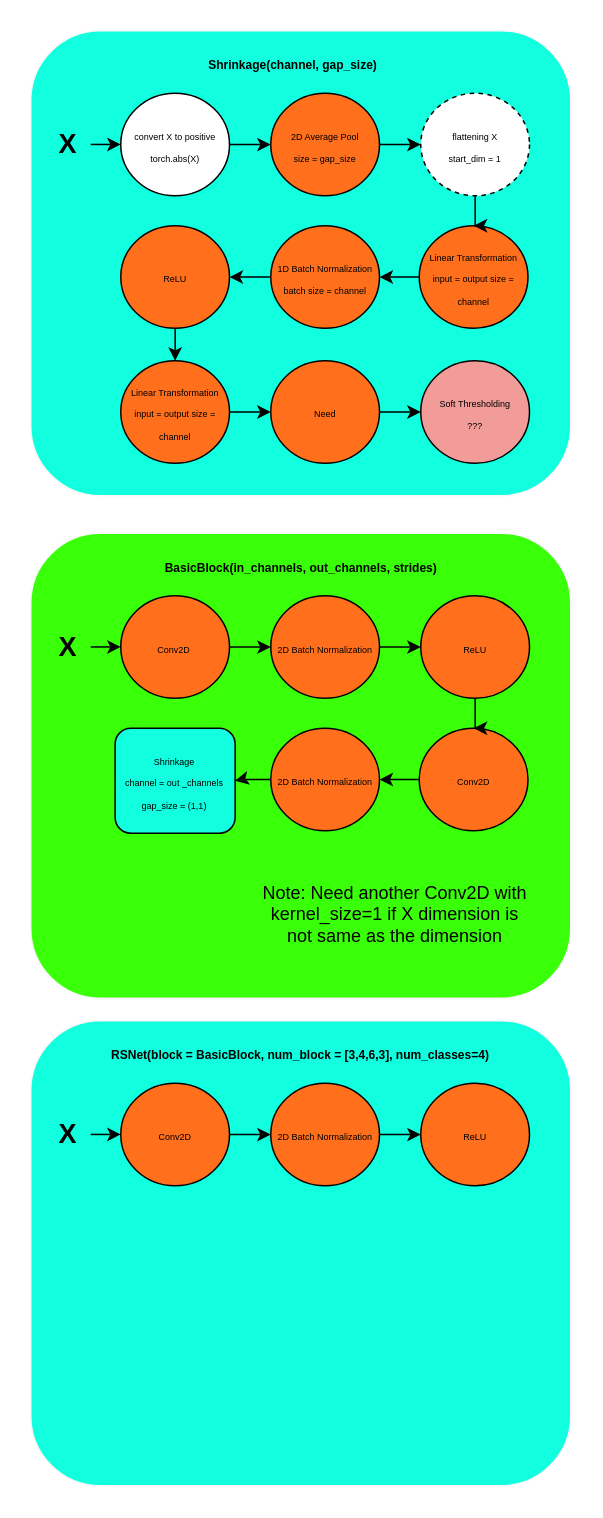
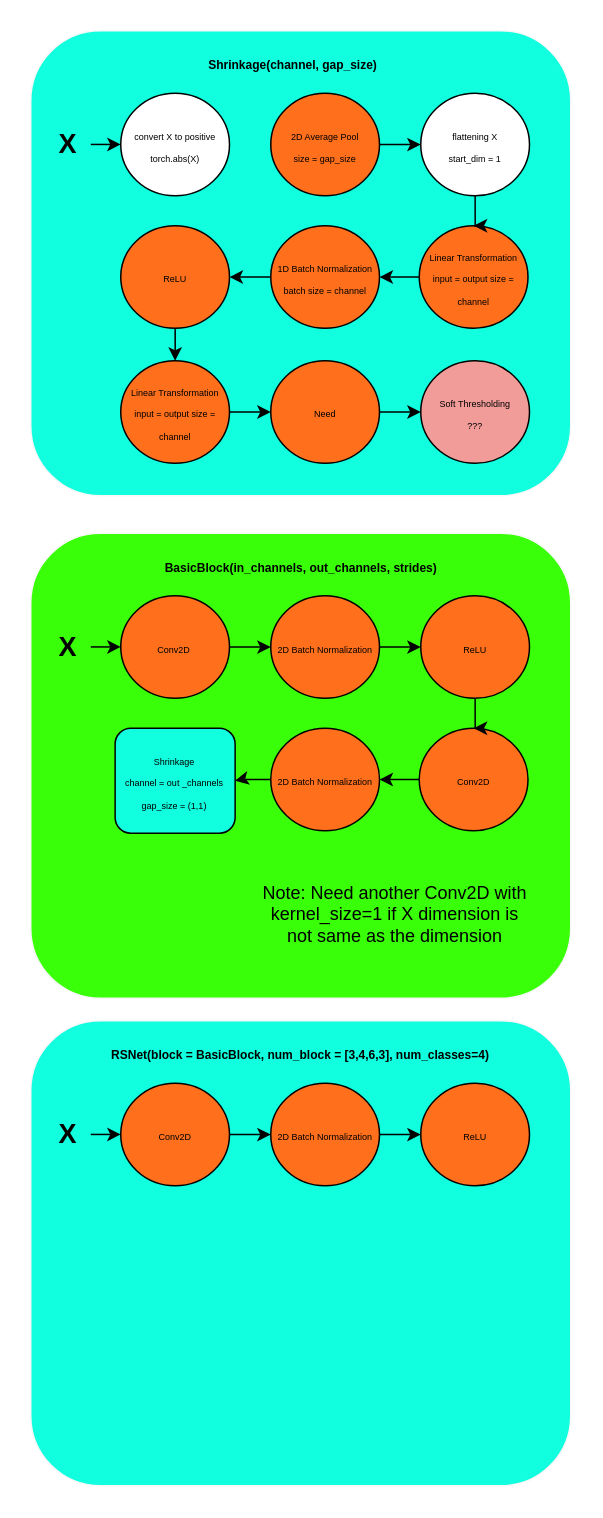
edge "convert X to positive torch.abs(X)" -> "2D Average Pool size = gap_size": removed
node "flattening X start_dim = 1": style dashed -> solid
